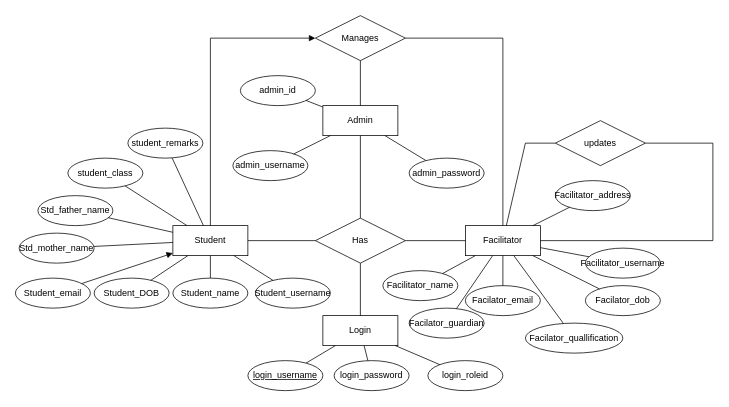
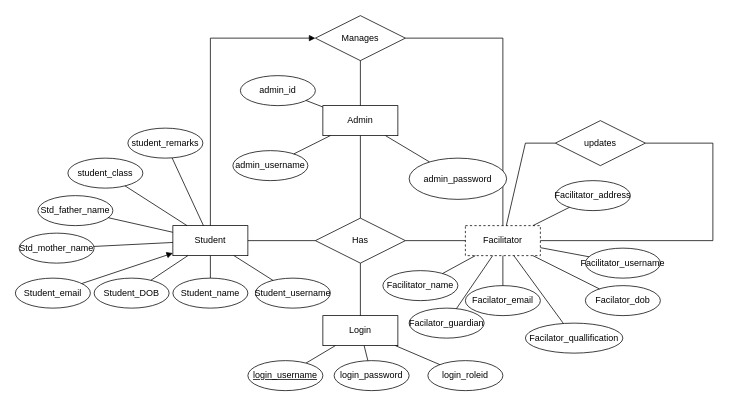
node "admin_password": size 75x30 -> 98x41
node "Facilitator": style solid -> dashed
